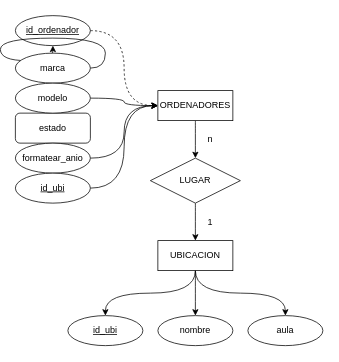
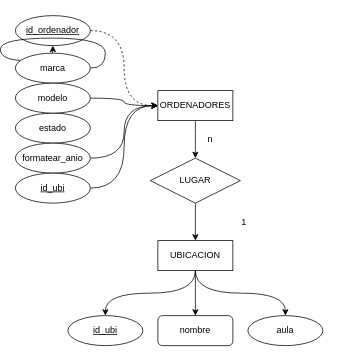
node "estado": shape rounded rectangle -> ellipse
node "1": moved (210, 222) -> (244, 222)
node "nombre": shape ellipse -> rounded rectangle
